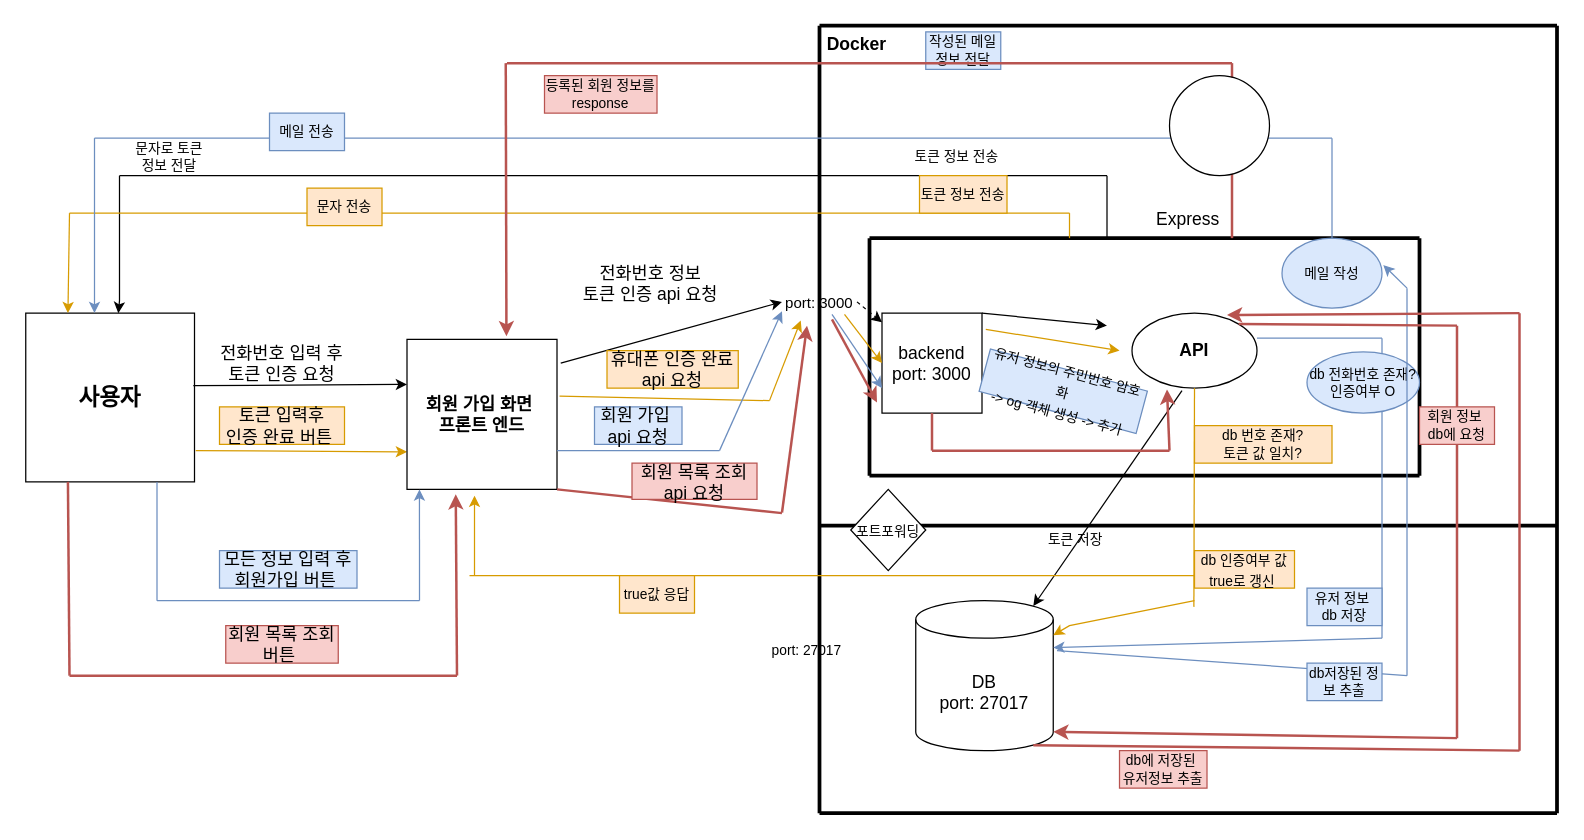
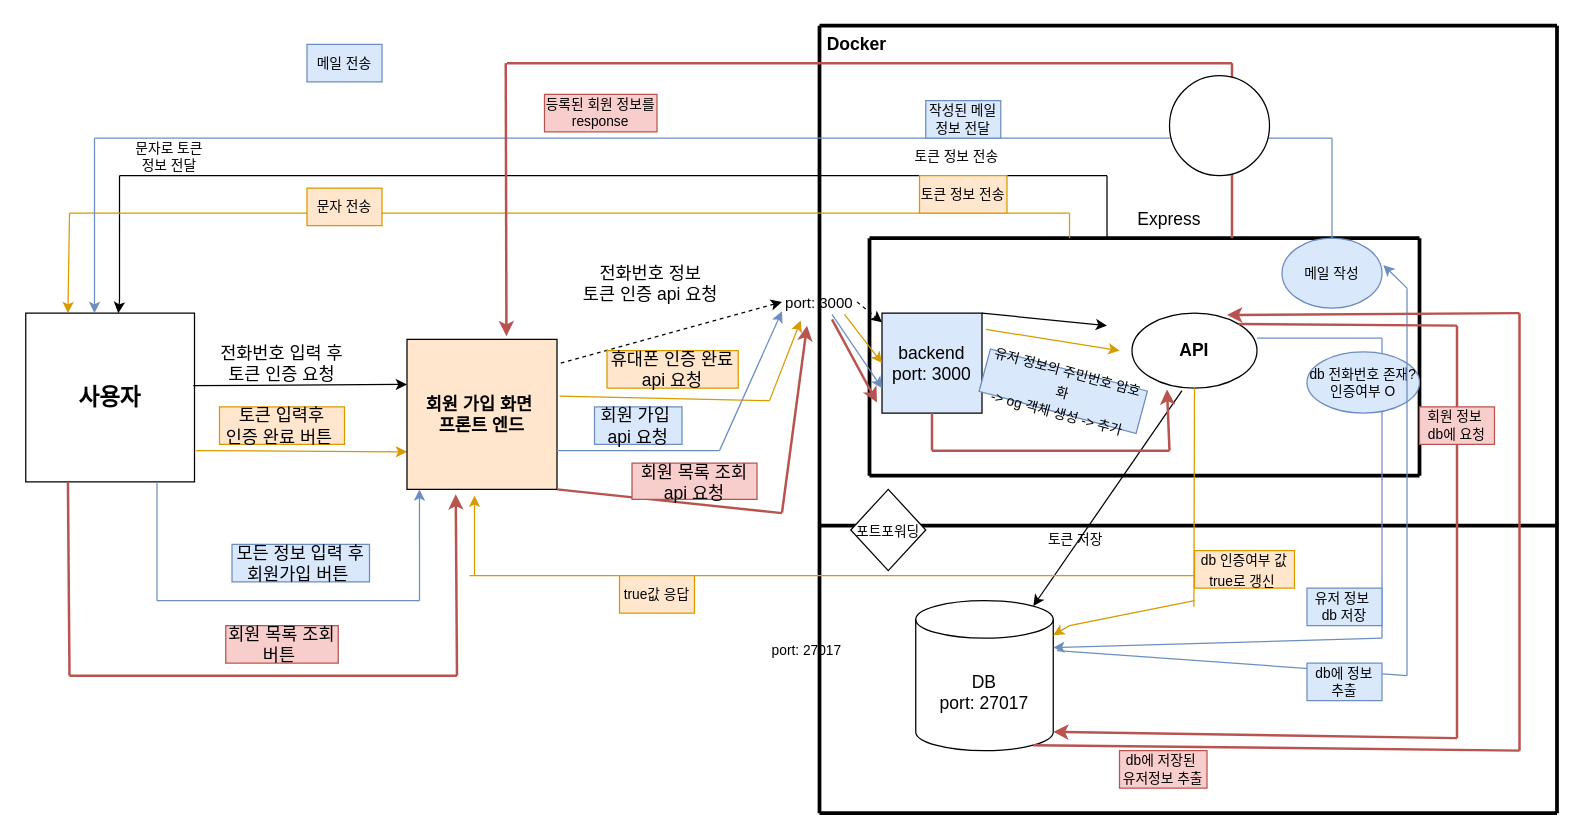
node "작성된 메일 정보 전달": moved (963, 51) -> (963, 119)
node "등록된 회원 정보를 response": moved (601, 94) -> (601, 113)
node "메일 전송": moved (307, 132) -> (344, 63)
node "Express": moved (1188, 219) -> (1169, 219)
edge "회원 가입 화면 프론트 엔드" -> "port: 3000": style solid -> dashed
node "backend port: 3000": fillcolor #ffffff -> #dae8fc
node "회원 가입 화면 프론트 엔드": fillcolor #ffffff -> #ffe6cc
node "db 번호 존재? 토큰 값 일치?": removed
node "모든 정보 입력 후 회원가입 버튼": moved (288, 569) -> (301, 563)
node "db저장된 정보 추출": label "db저장된 정보 추출" -> "db에 정보 추출"
